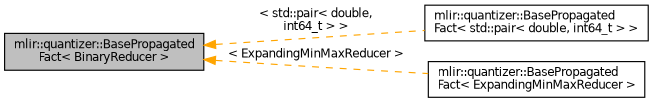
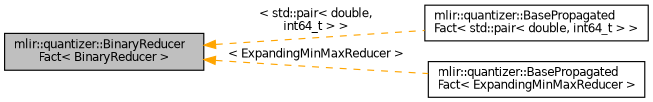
node "mlir::quantizer::BasePropagated Fact< BinaryReducer >": label "mlir::quantizer::BasePropagated Fact< BinaryReducer >" -> "mlir::quantizer::BinaryReducer Fact< BinaryReducer >"
